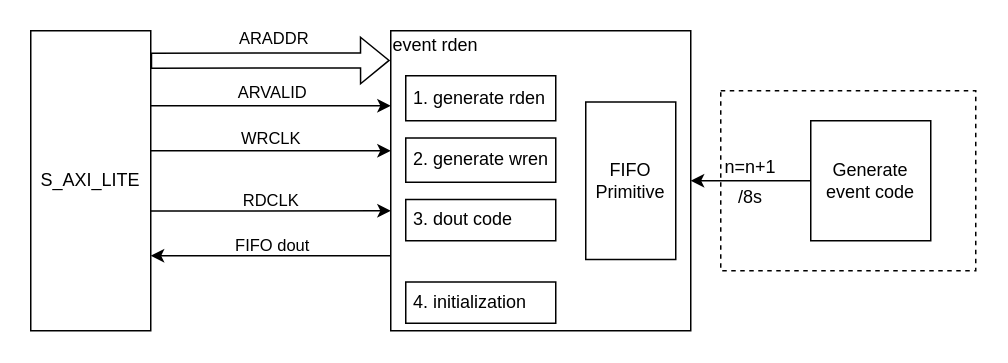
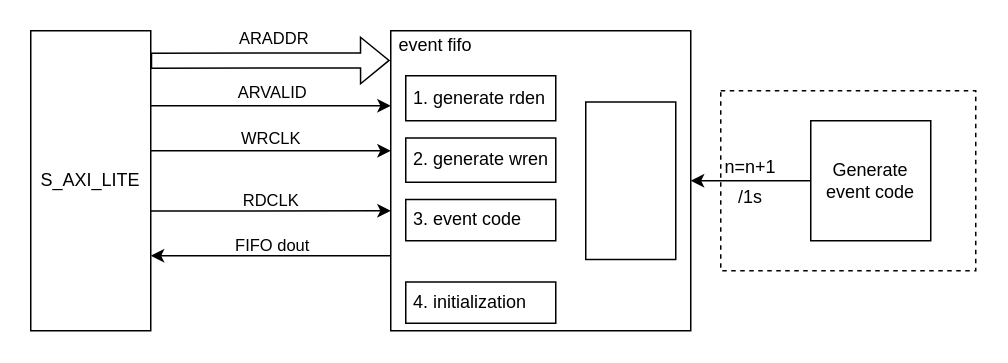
node "event rden": label "event rden" -> "event fifo"
node "FIFO Primitive": removed
node "/8s": label "/8s" -> "/1s"
node "3. dout code": label "3. dout code" -> "3. event code"
